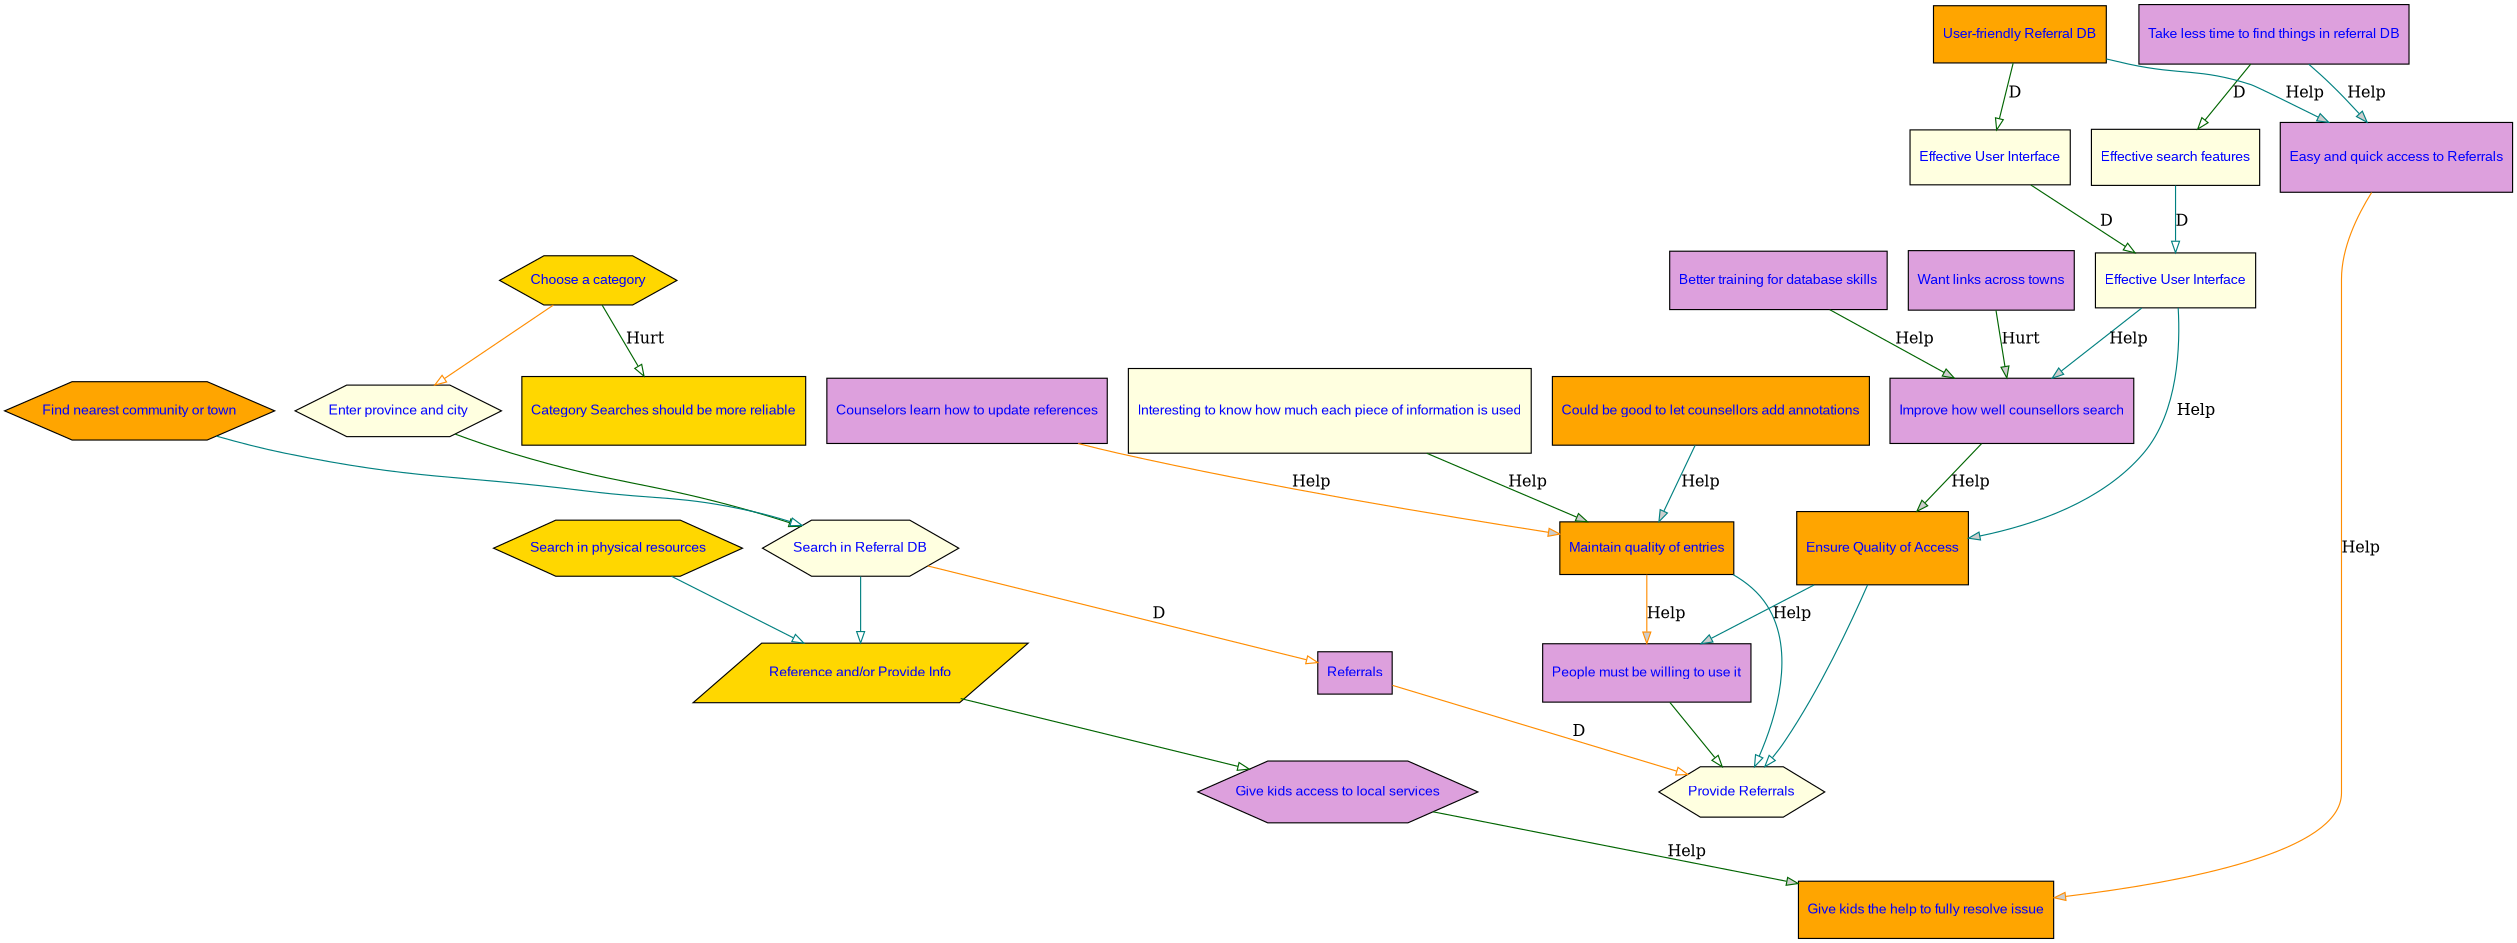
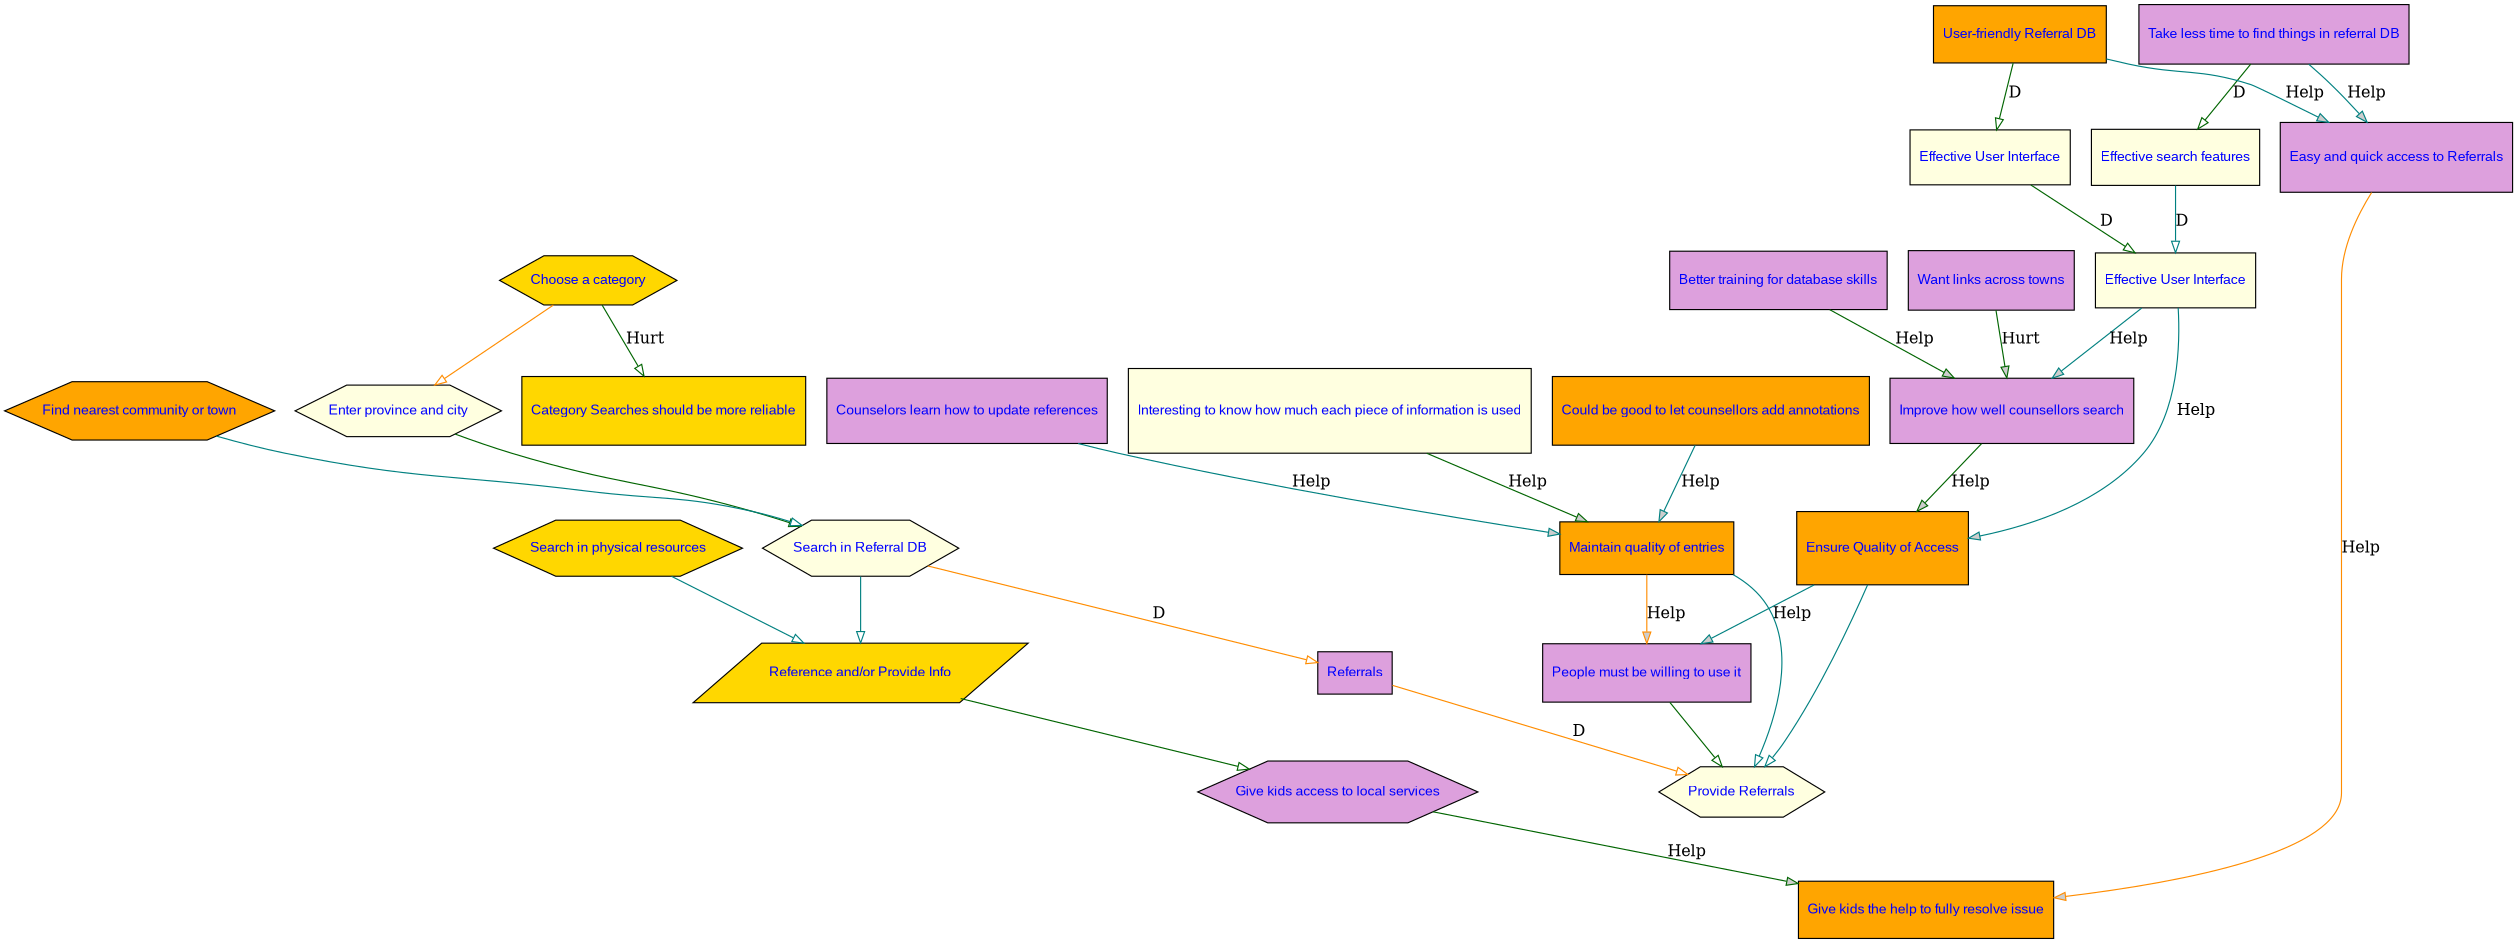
edge "Counselors learn how to update references" -> "Maintain quality of entries": color darkorange -> teal
